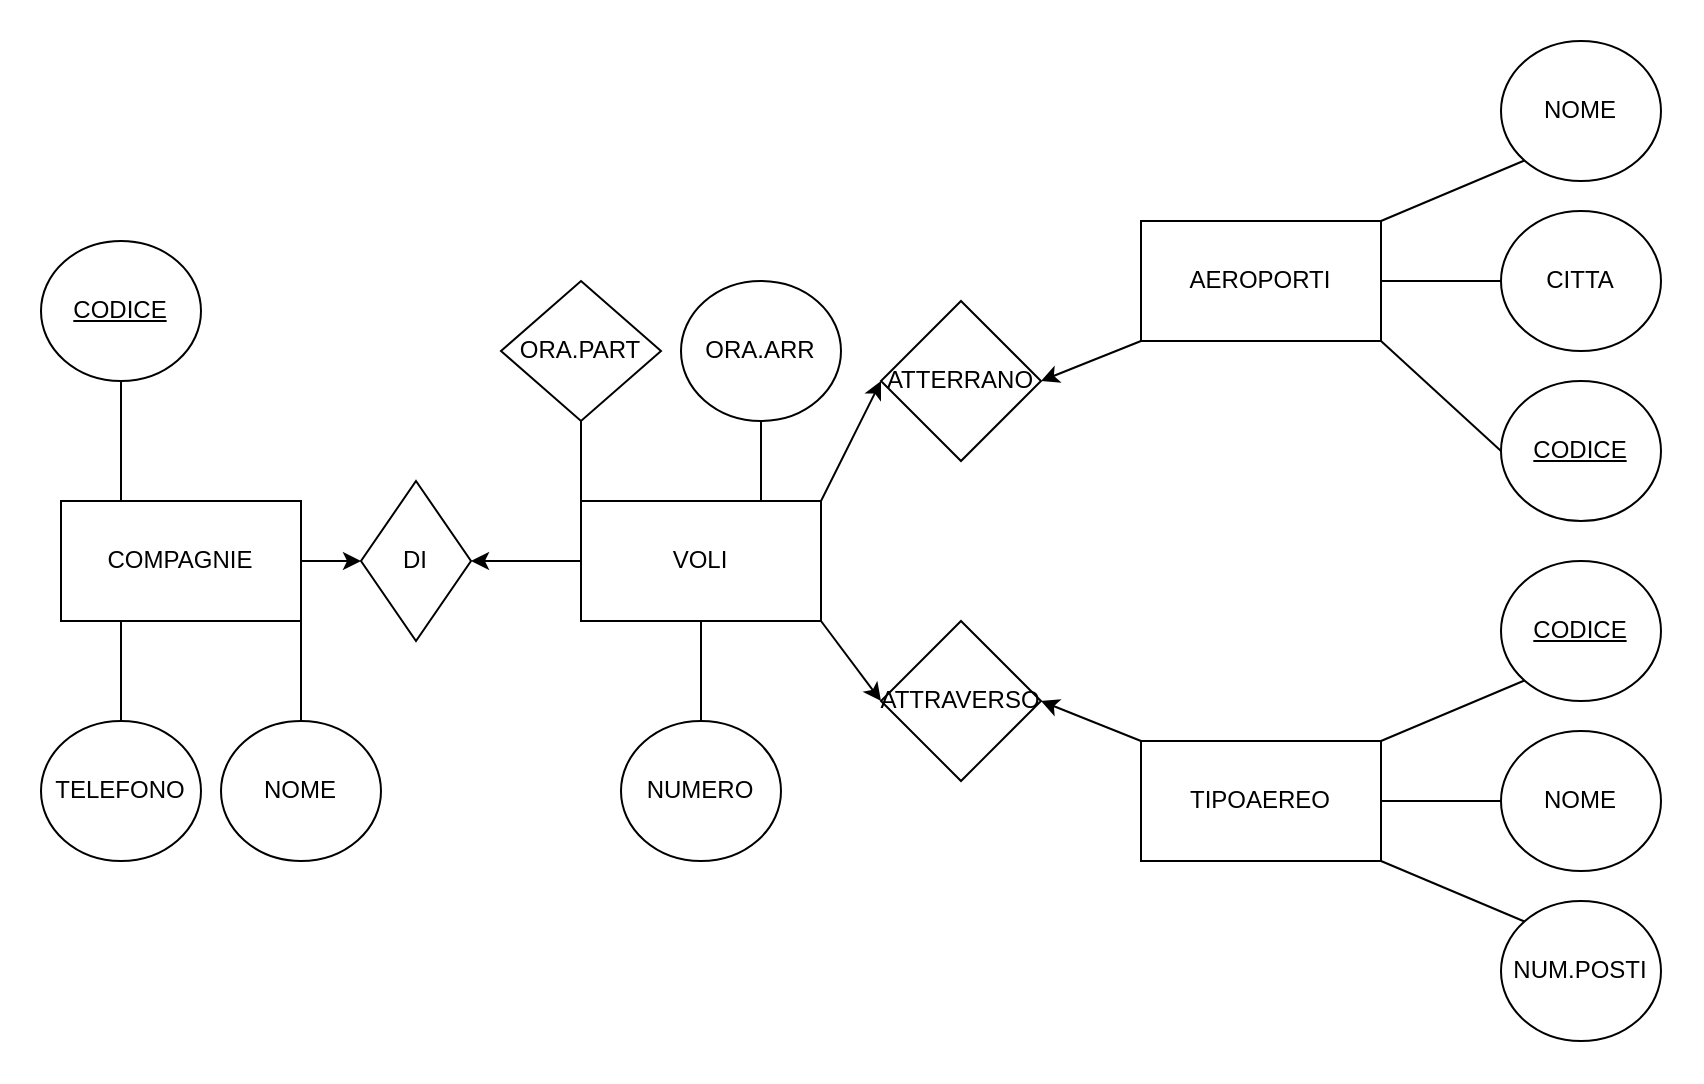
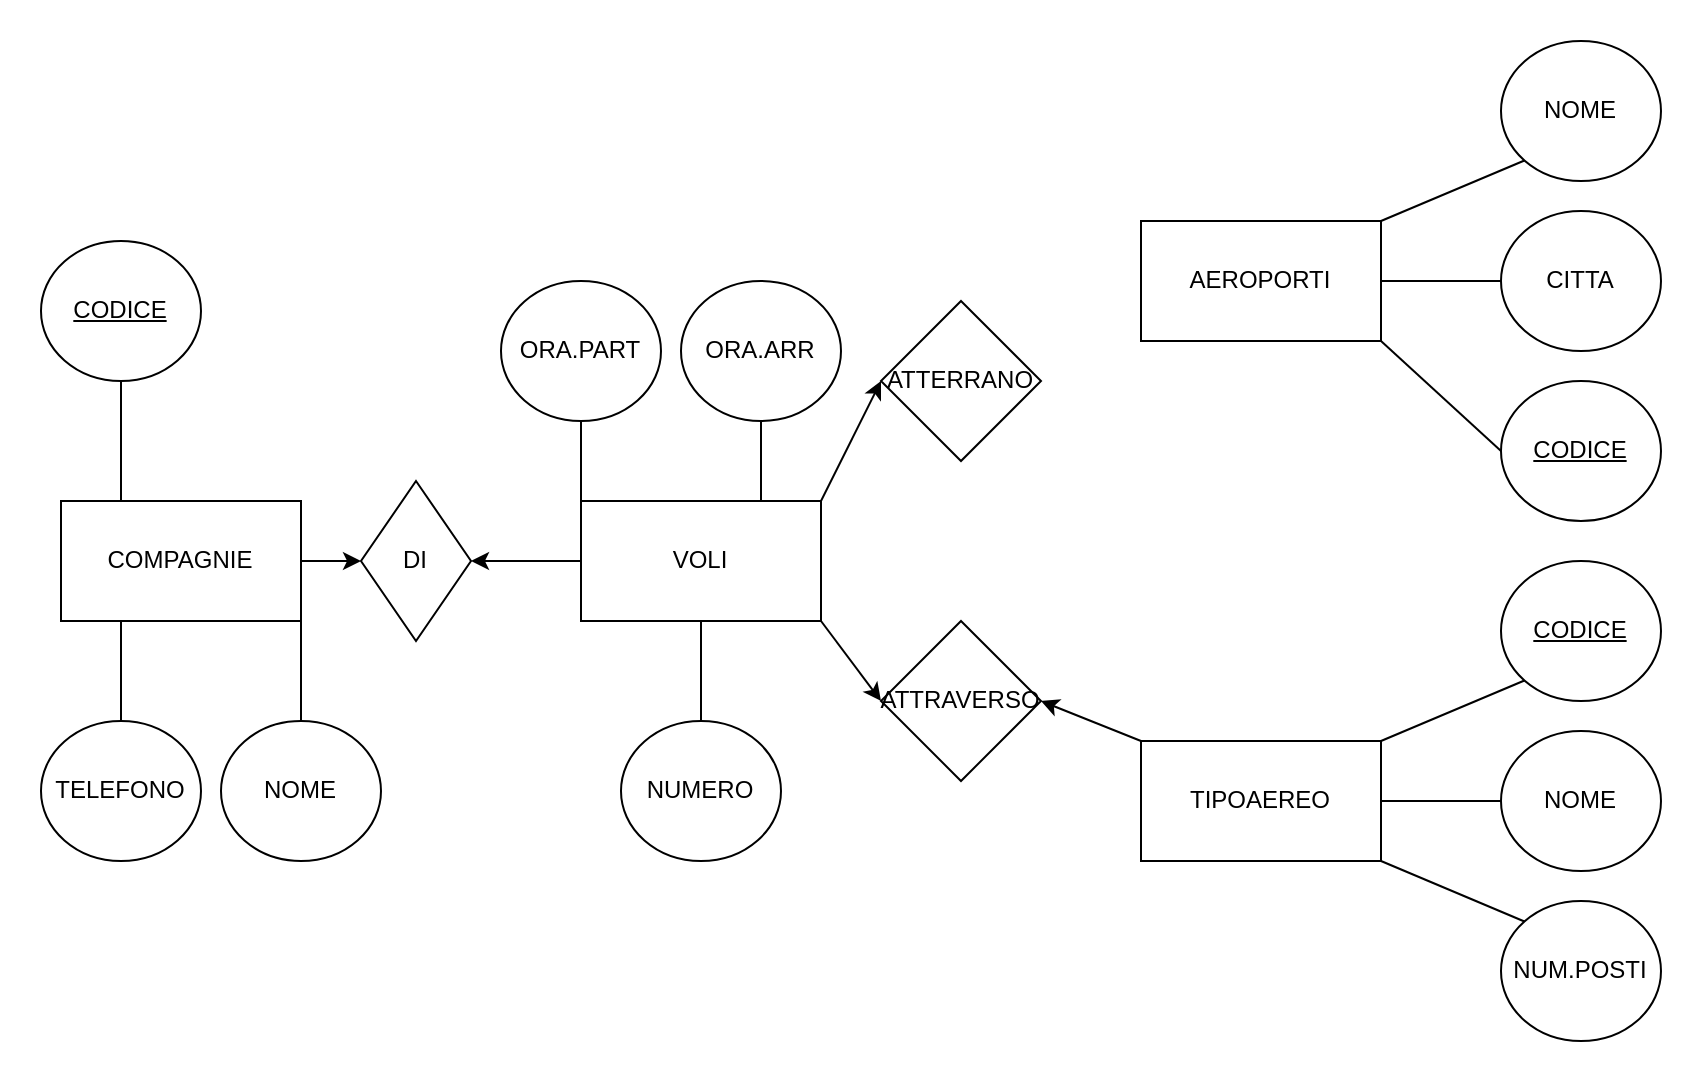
node "ORA.PART": shape diamond -> ellipse
edge "AEROPORTI" -> "ATTERRANO": removed
